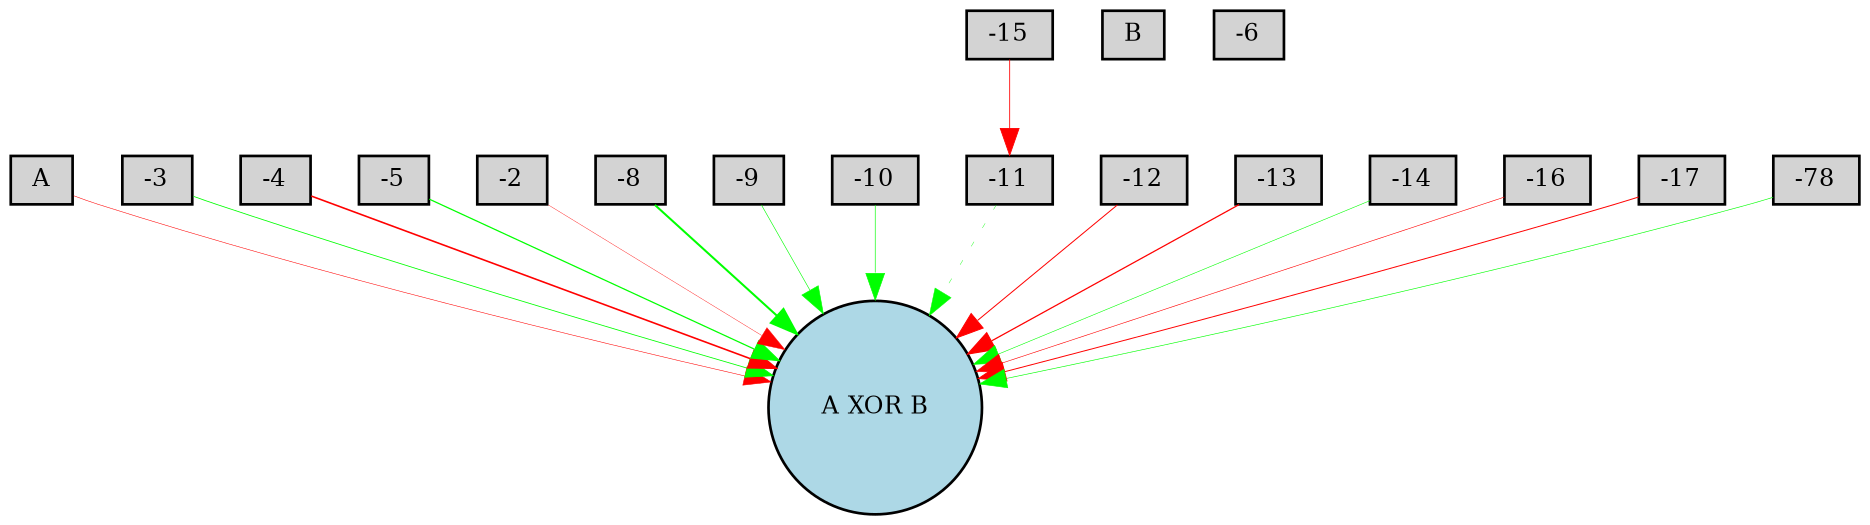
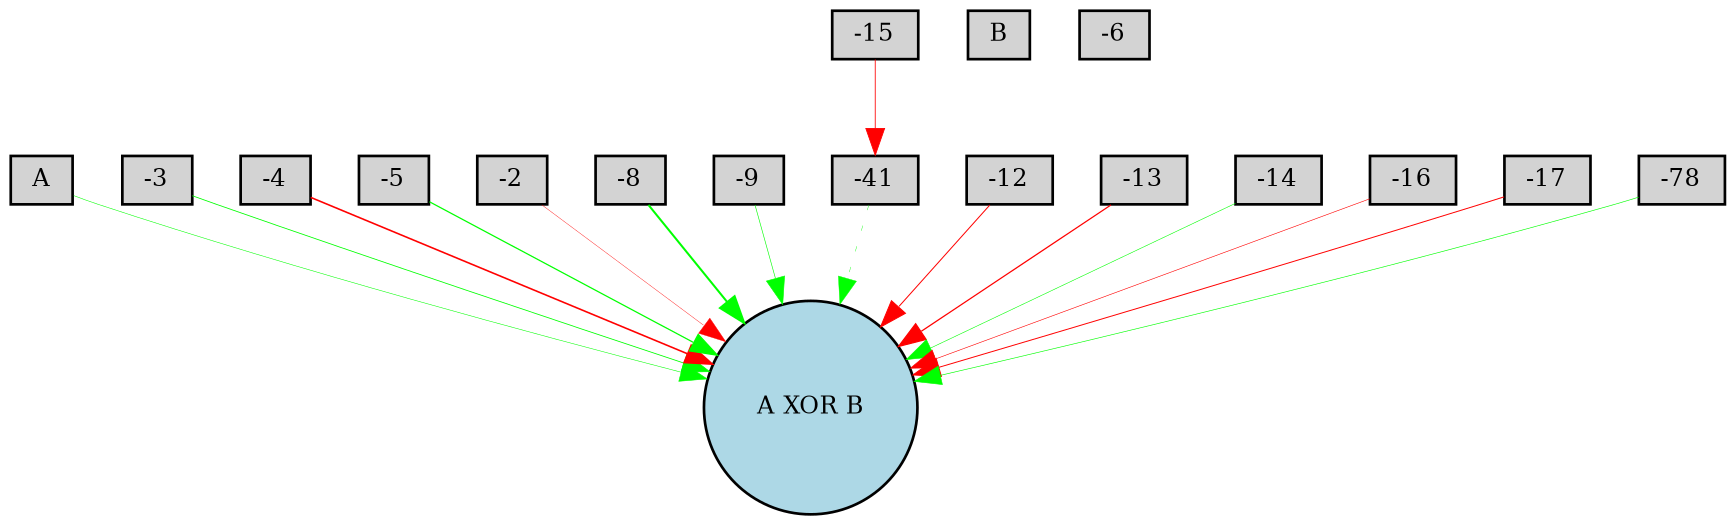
node "-10": removed
node "-11": label "-11" -> "-41"
edge "A" -> "A XOR B": color red -> green
